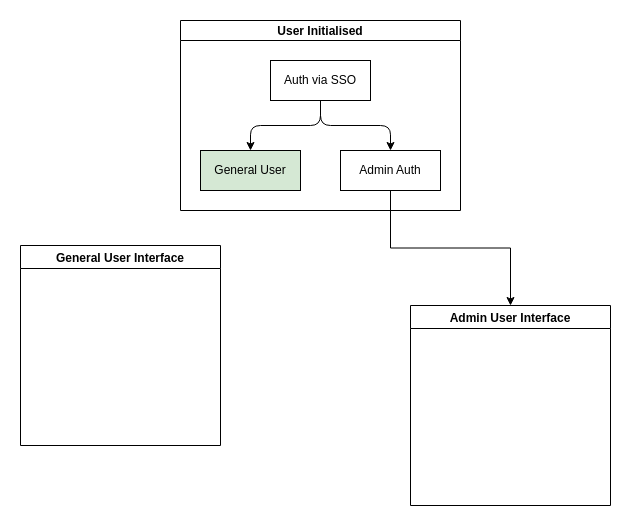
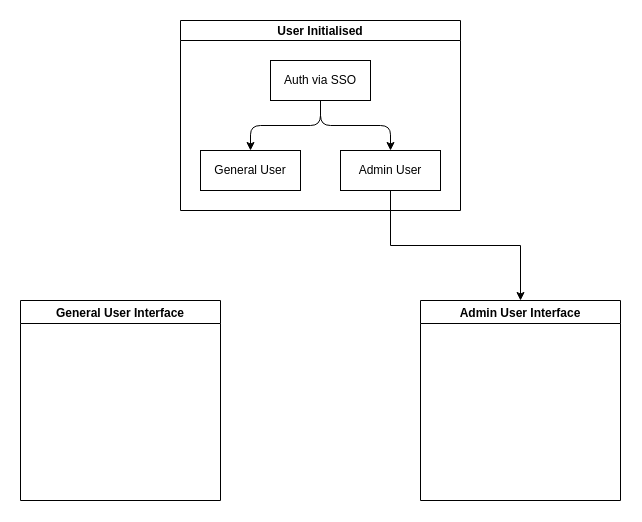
node "General User": fillcolor #d5e8d4 -> #ffffff
node "Admin Auth": label "Admin Auth" -> "Admin User"
node "General User Interface": moved (121, 346) -> (121, 401)
node "Admin User Interface": moved (511, 406) -> (521, 401)
